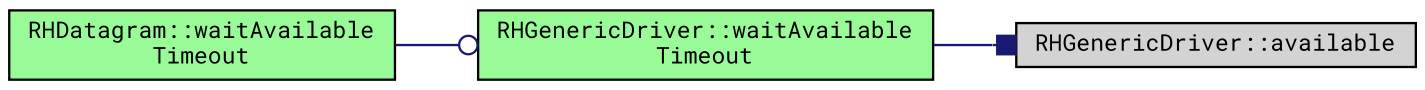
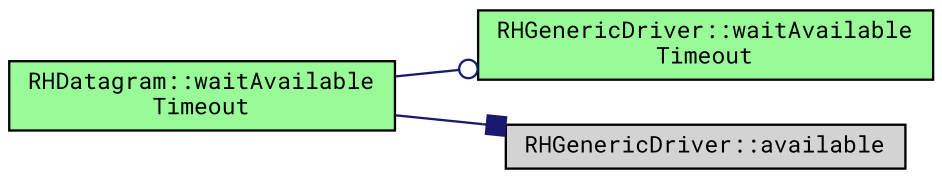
edge "RHGenericDriver::waitAvailable Timeout" -> "RHGenericDriver::available": now "RHDatagram::waitAvailable Timeout" -> "RHGenericDriver::available"
